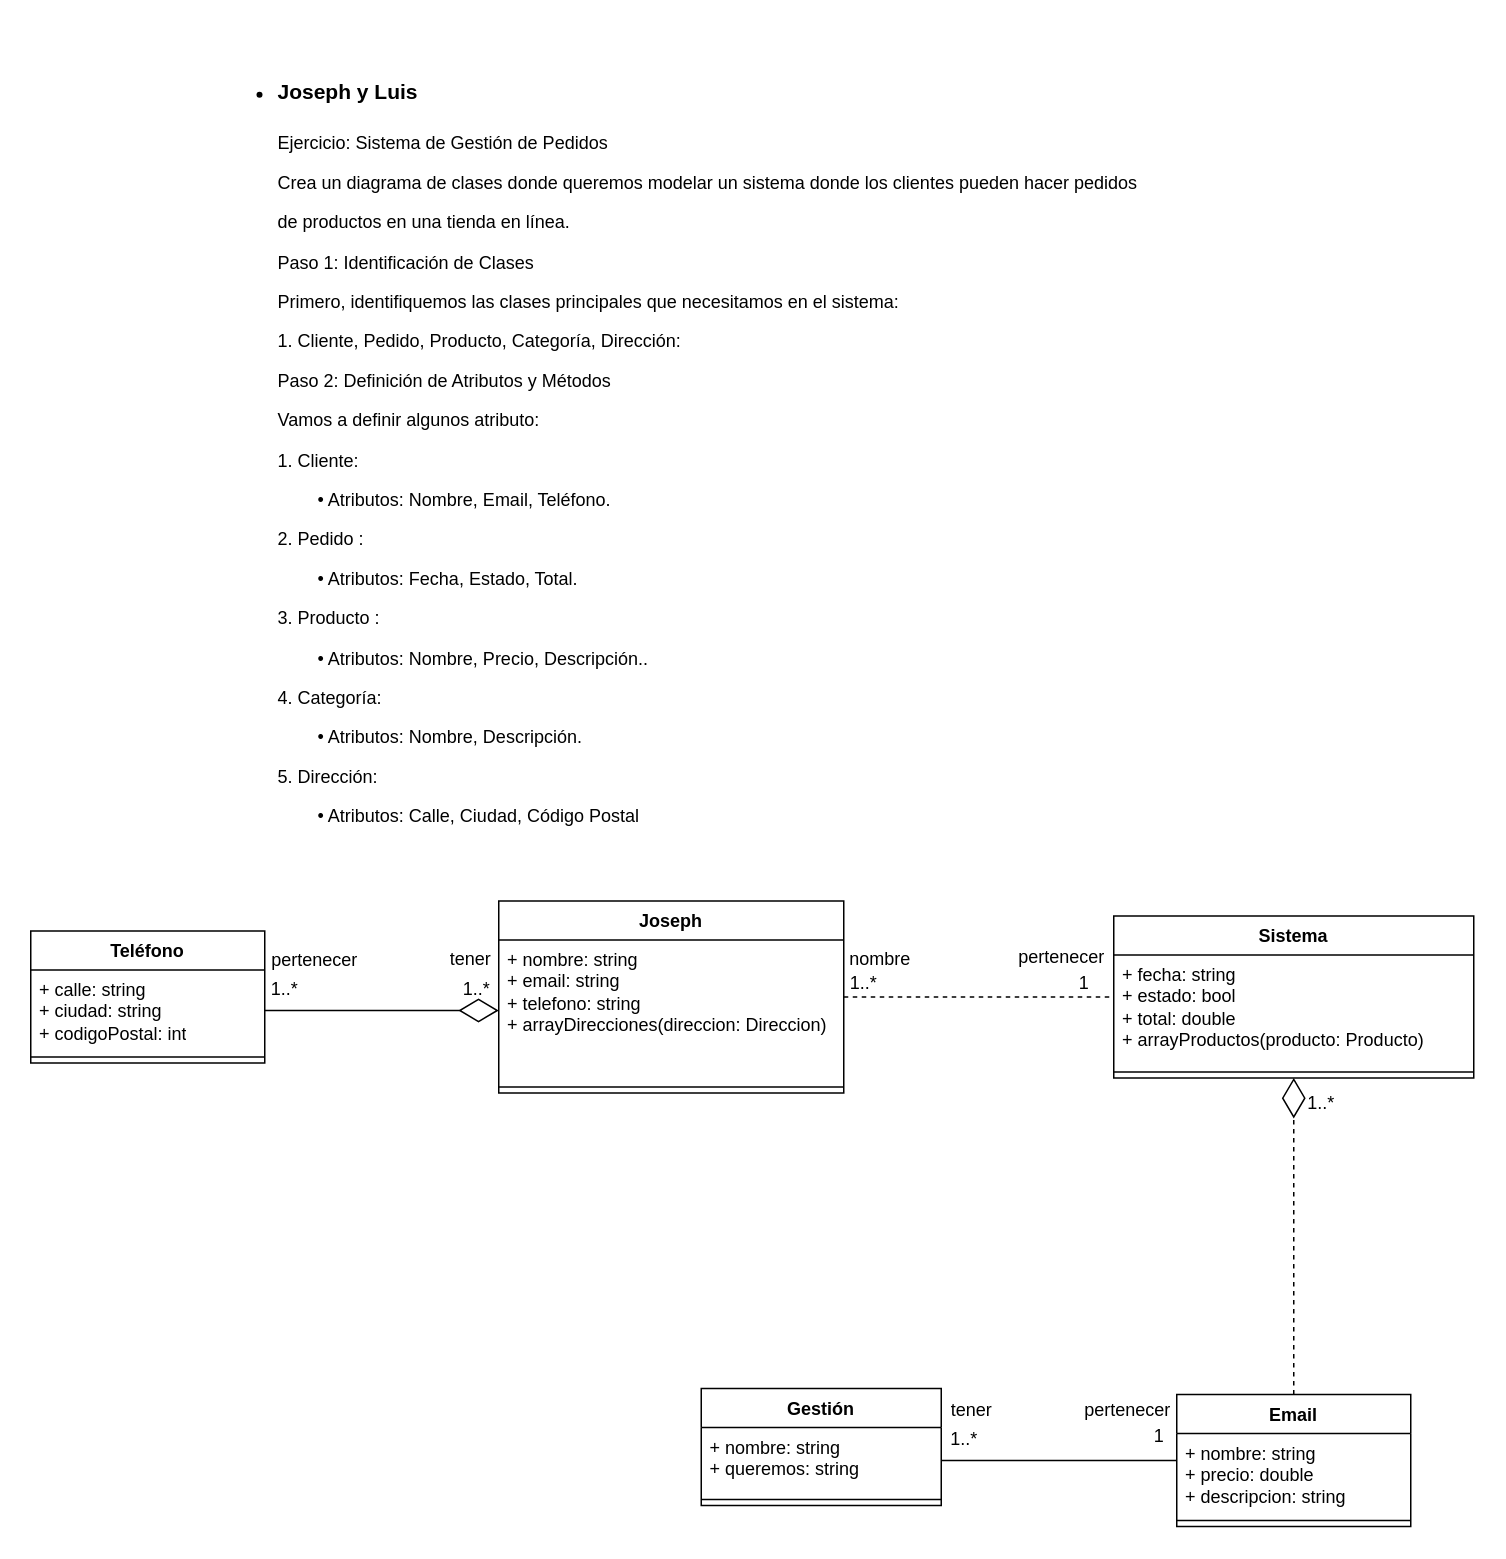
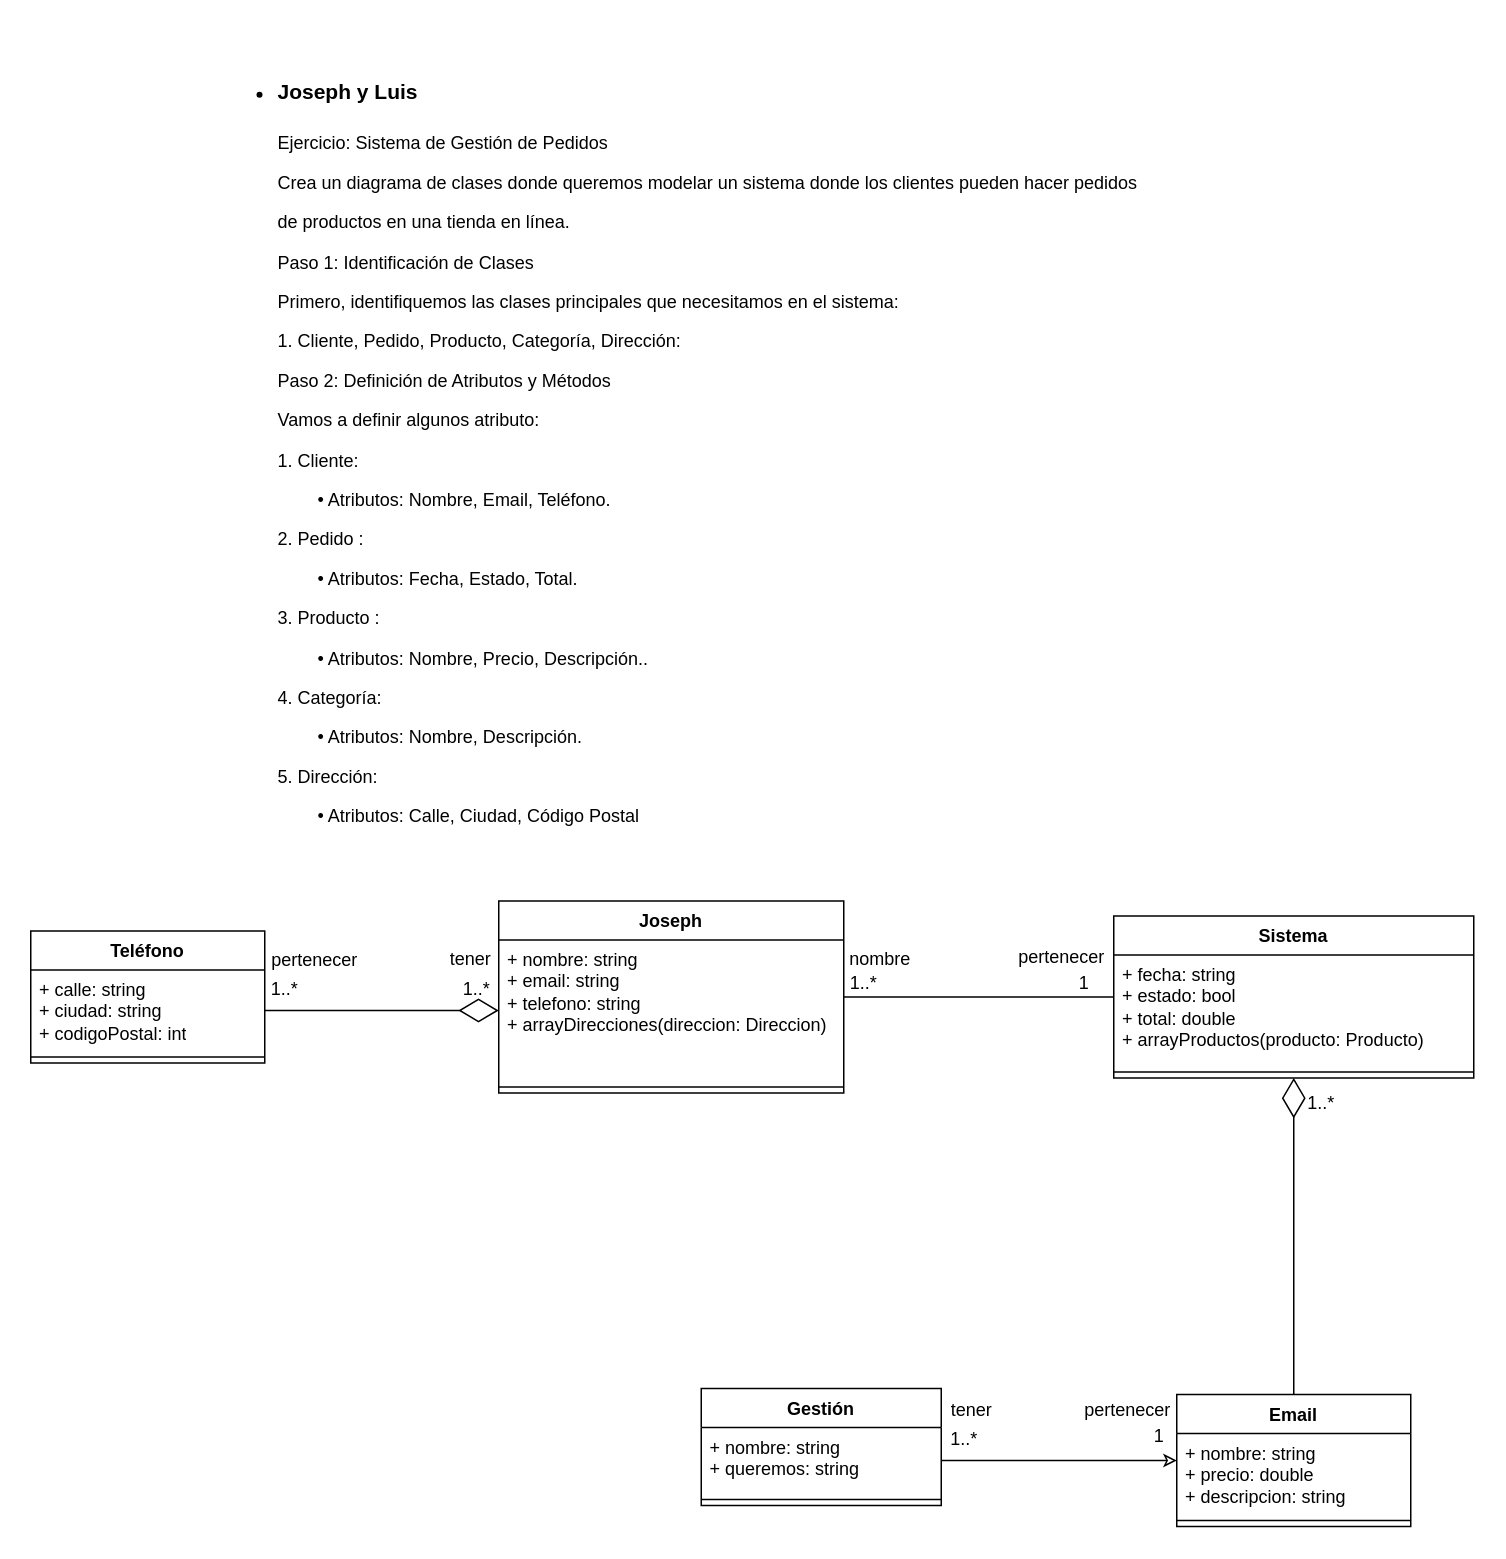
edge "Joseph" -- "Sistema": style dashed -> solid
edge "Email" -> "Sistema": style dashed -> solid
edge "+ nombre: string + queremos: string" -- "Email": arrowhead none -> classic
